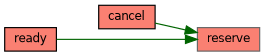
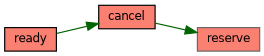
edge "ready" -> "reserve": now "ready" -> "cancel"
